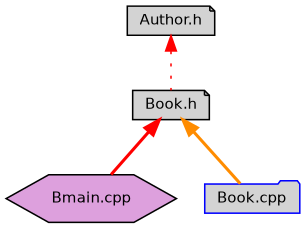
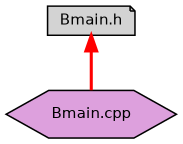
node "Author.h": removed
node "Book.h": label "Book.h" -> "Bmain.h"
node "Book.cpp": removed
